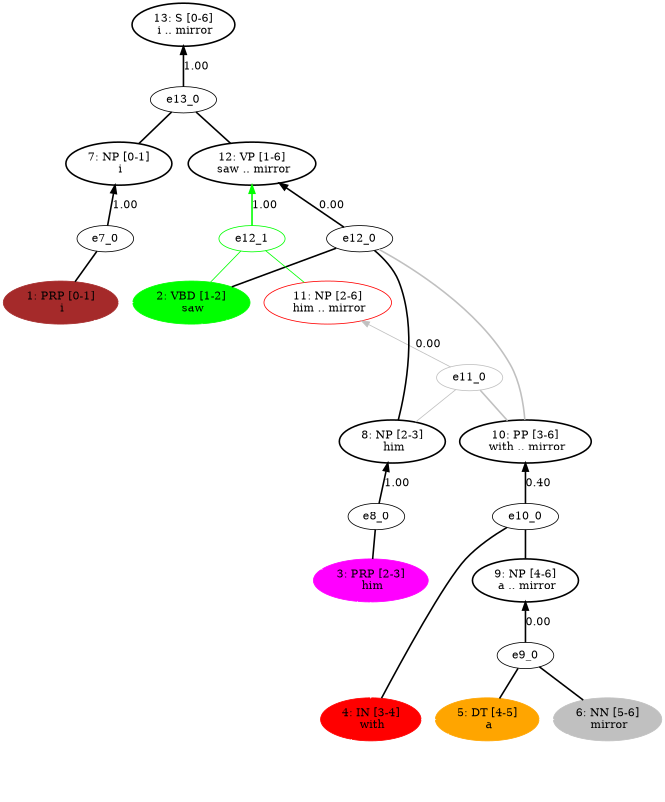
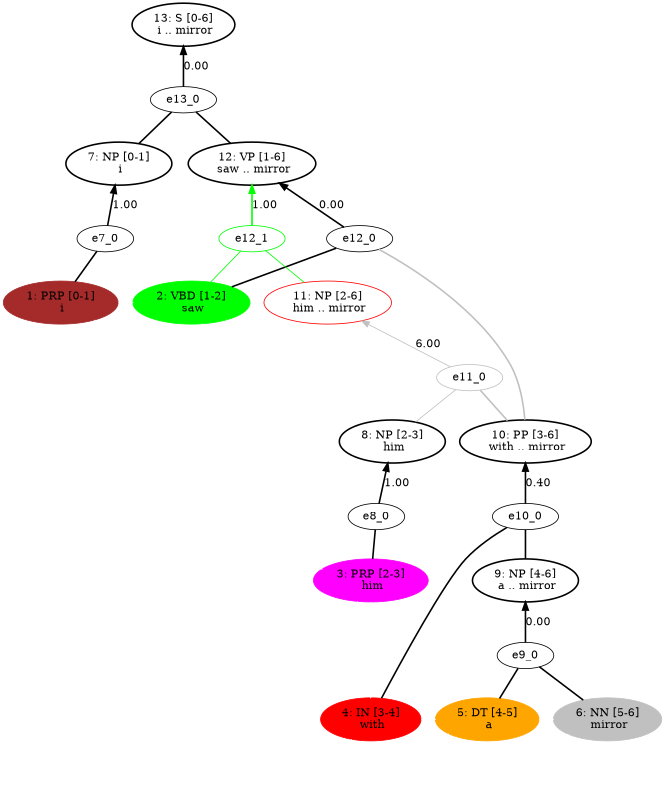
edge "e13_0" -> "13: S [0-6] i .. mirror": label "1.00" -> "0.00"
edge "e12_0" -- "8: NP [2-3] him": removed
edge "e11_0" -> "11: NP [2-6] him .. mirror": label "0.00" -> "6.00"
